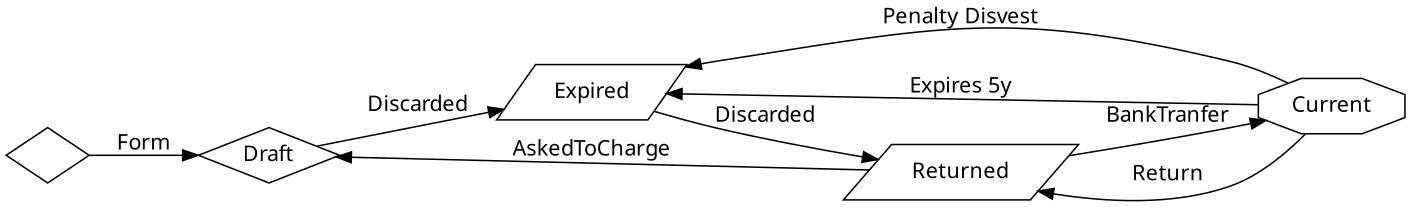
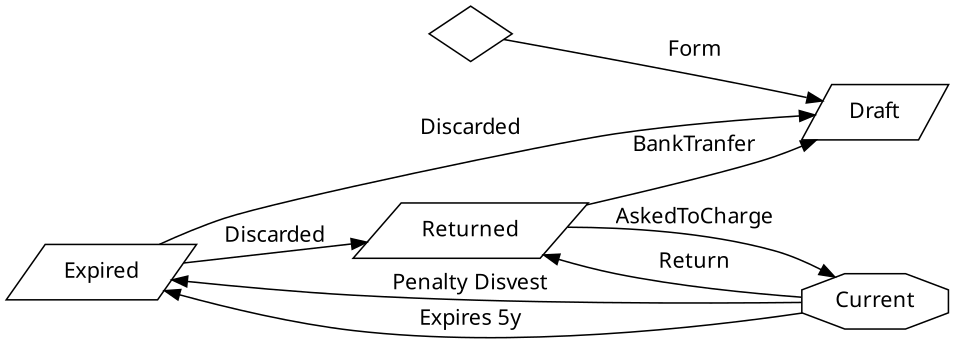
edge "Returned" -> "Current": label "BankTranfer" -> "AskedToCharge"
edge "Draft" -> "Expired": reversed
edge "Returned" -> "Draft": label "AskedToCharge" -> "BankTranfer"
node "Draft": shape diamond -> parallelogram
